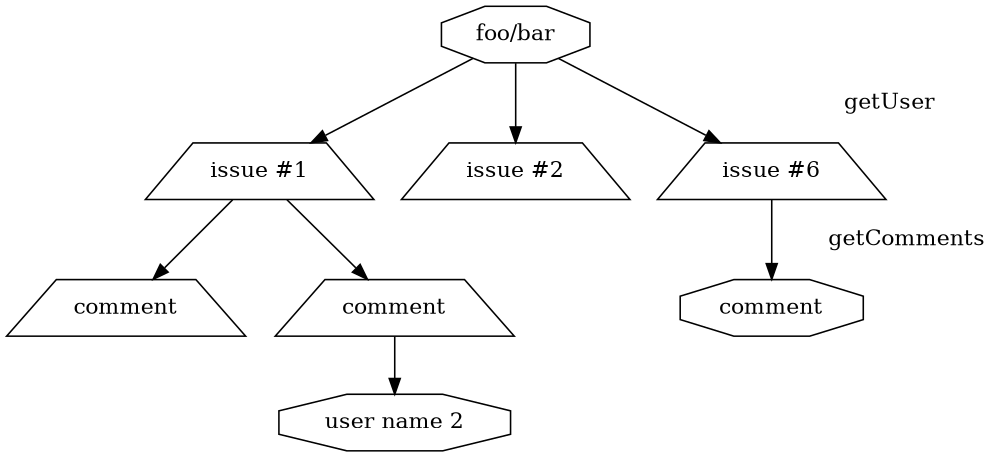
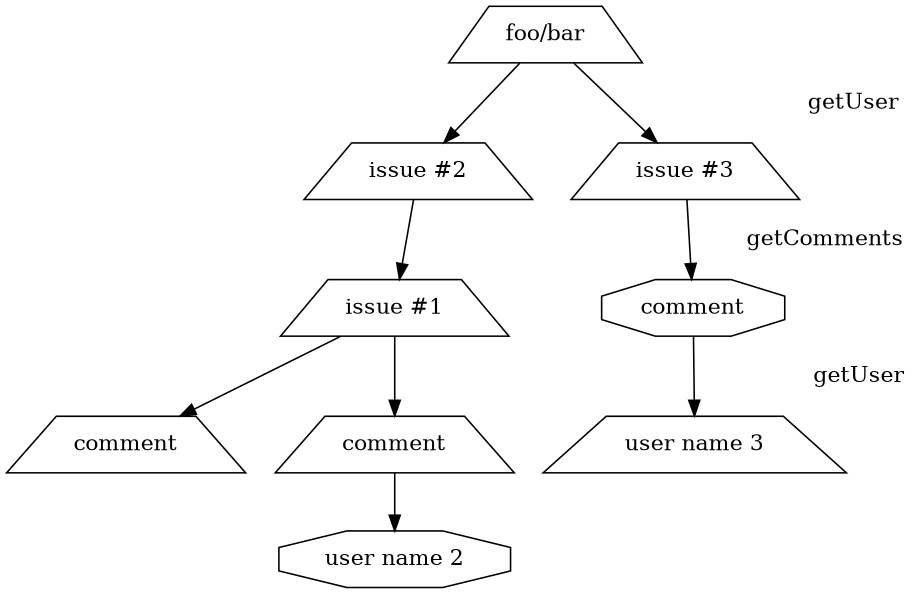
node "foo/bar": shape octagon -> trapezium
edge "foo/bar" -> "issue #1": now "issue #2" -> "issue #1"
node "issue #6": label "issue #6" -> "issue #3"
node "user name 3": added
